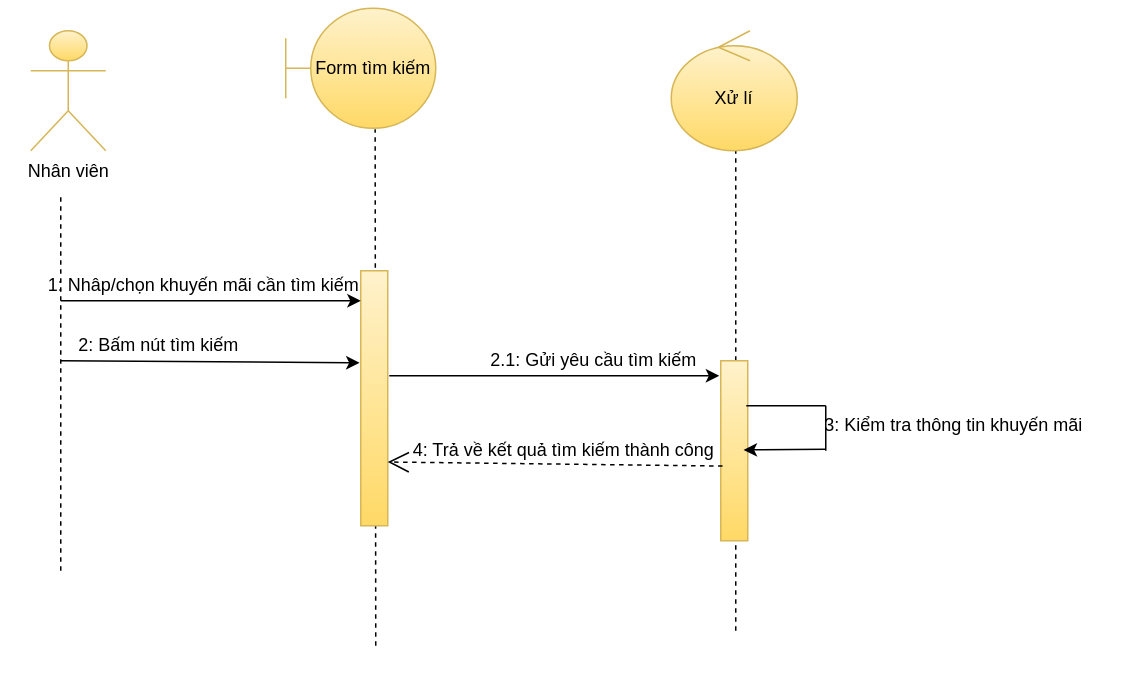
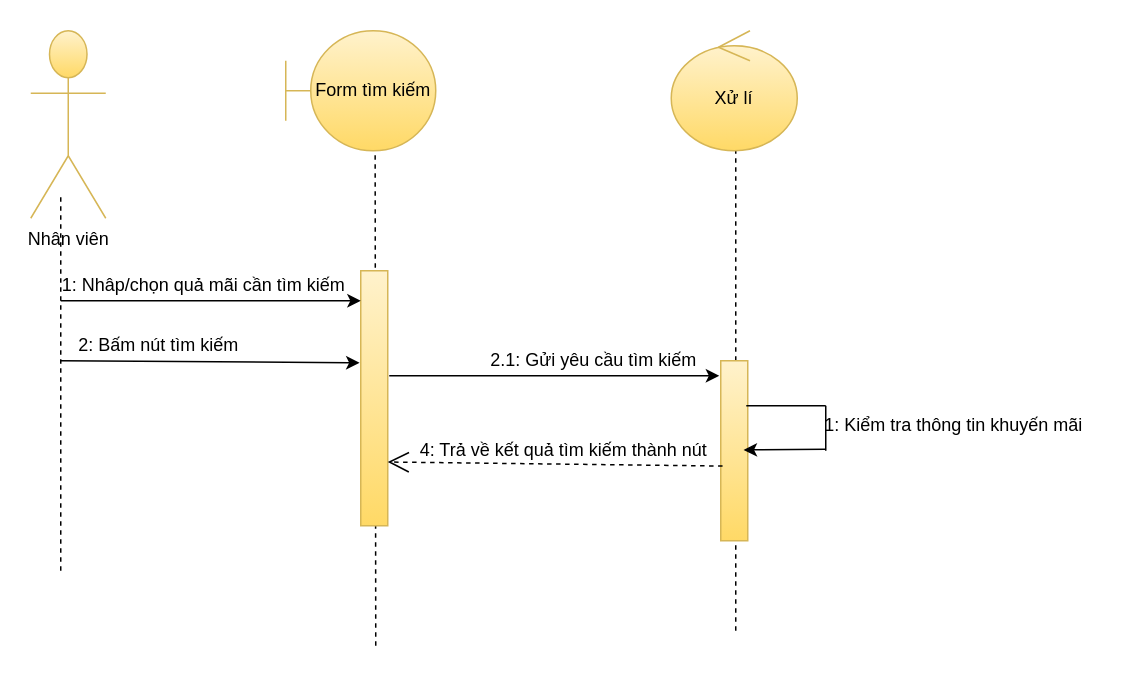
node "Form tìm kiếm": moved (361, 68) -> (361, 91)
node "Nhân viên": size 75x120 -> 75x188
node "1: Nhâp/chọn khuyến mãi cần tìm kiếm": label "1: Nhâp/chọn khuyến mãi cần tìm kiếm" -> "1: Nhâp/chọn quả mãi cần tìm kiếm"
node "3: Kiểm tra thông tin khuyến mãi": label "3: Kiểm tra thông tin khuyến mãi" -> "1: Kiểm tra thông tin khuyến mãi"
node "4: Trả về kết quả tìm kiếm thành công": label "4: Trả về kết quả tìm kiếm thành công" -> "4: Trả về kết quả tìm kiếm thành nút"
